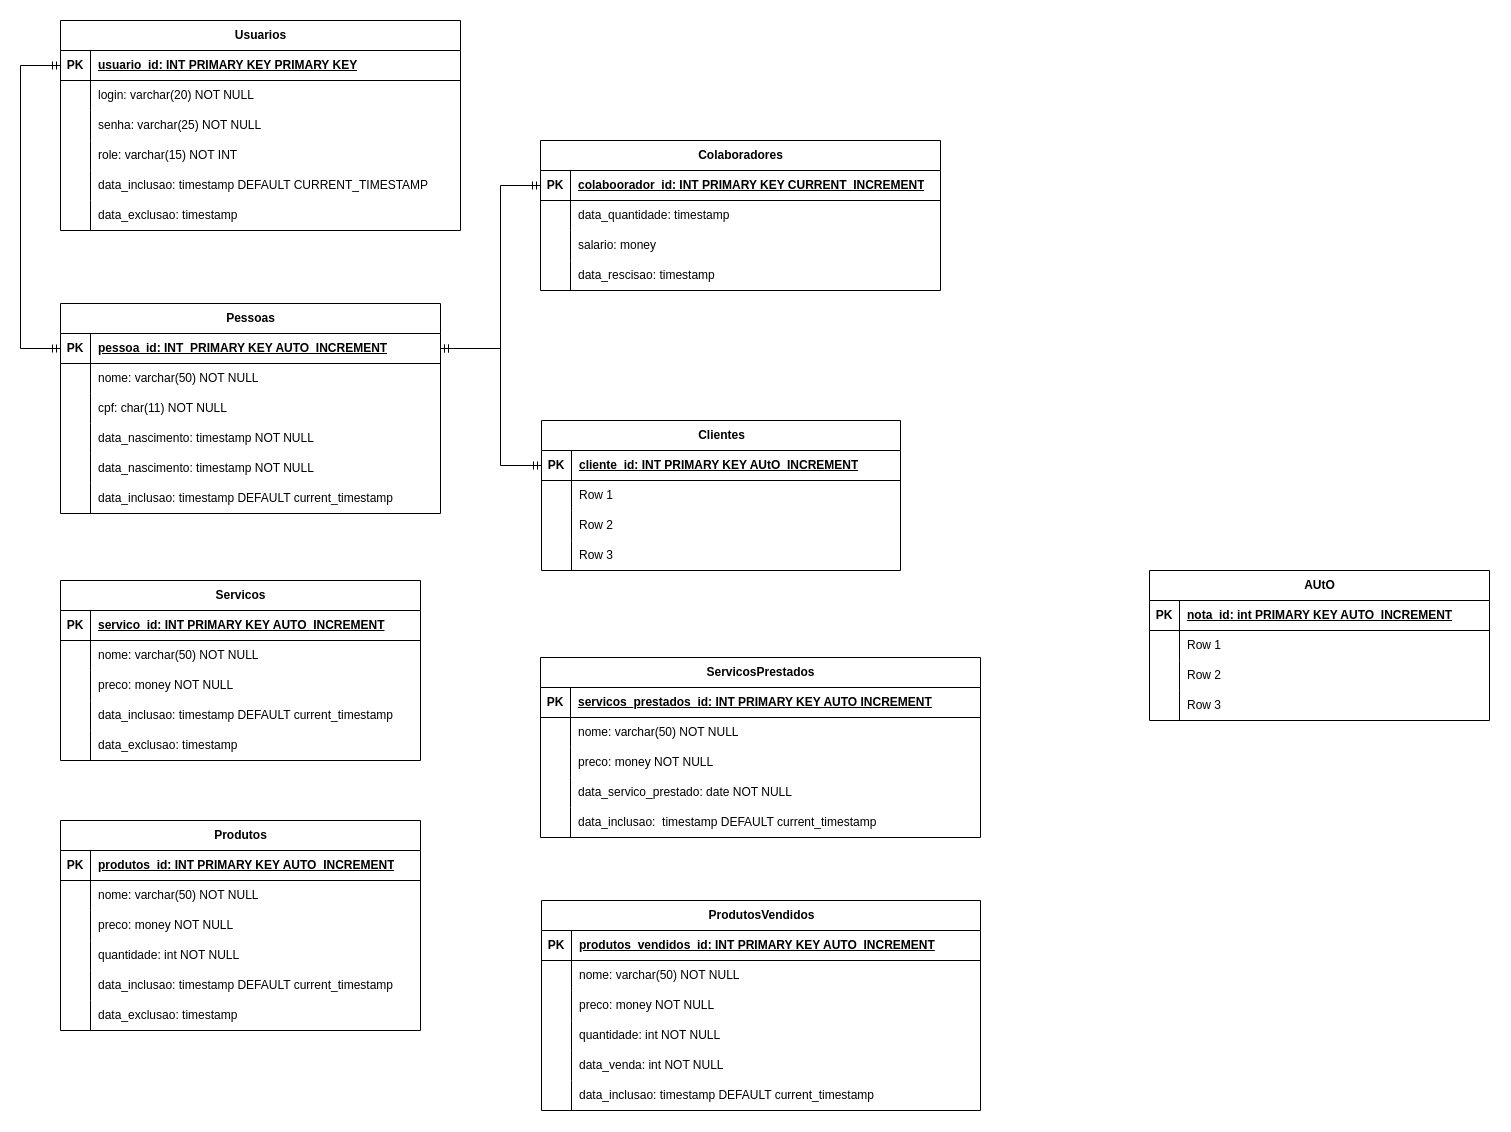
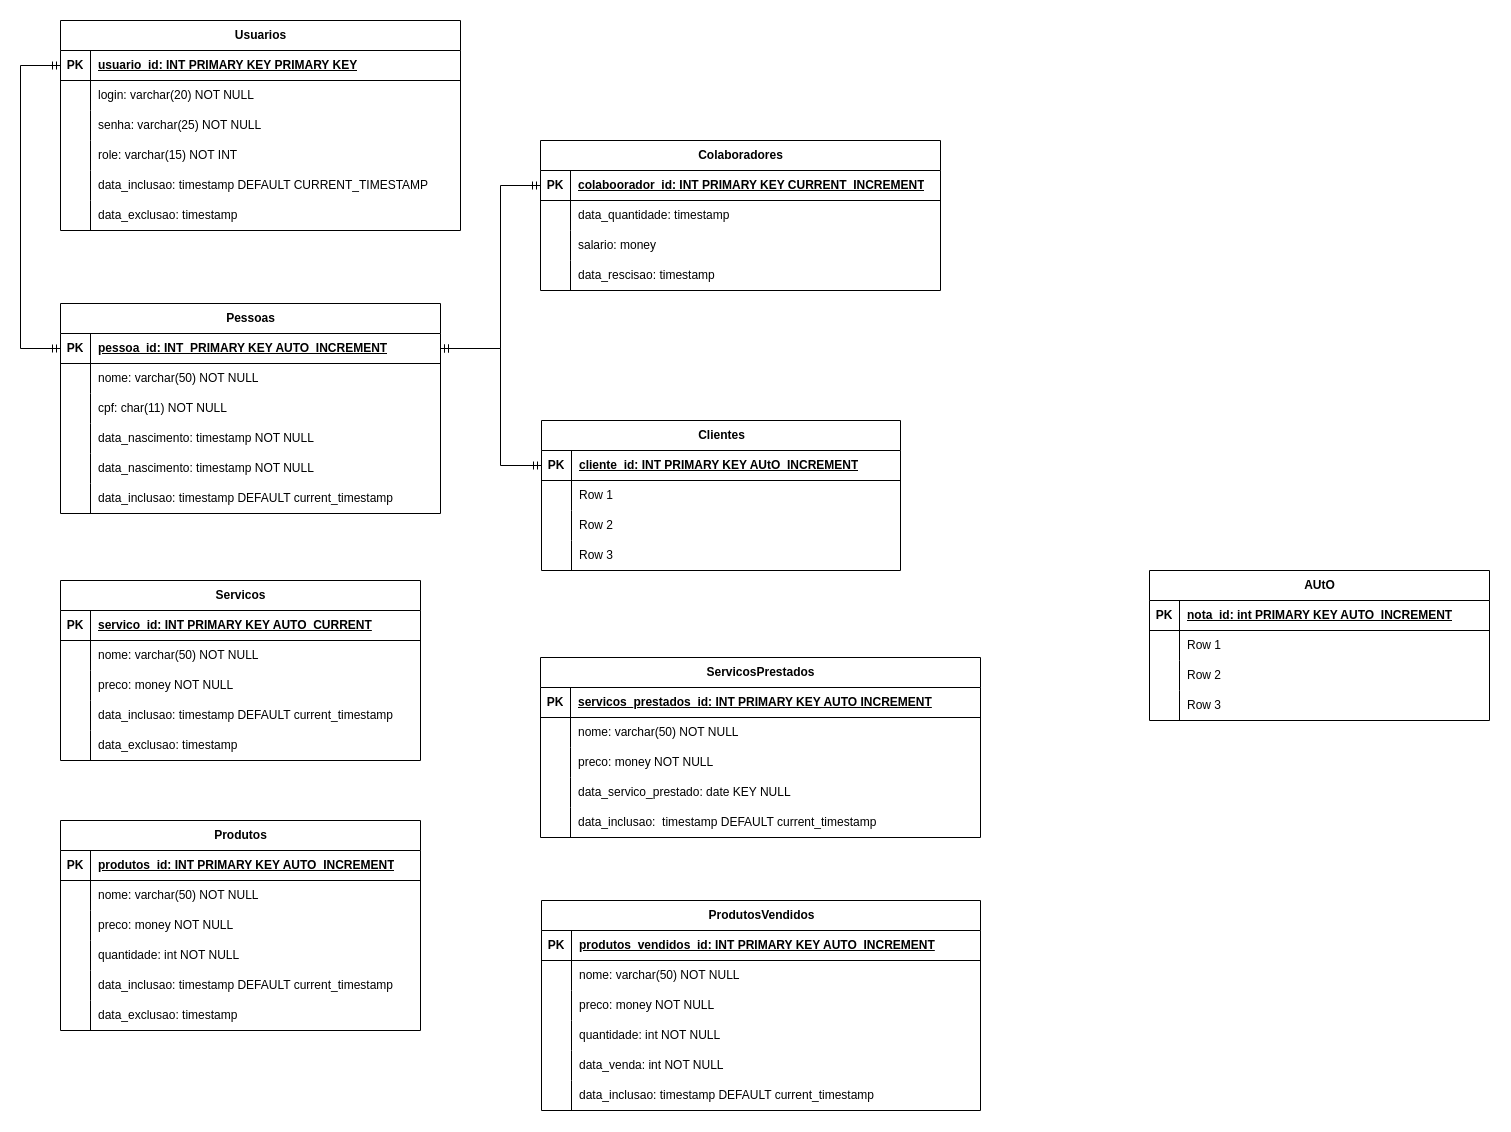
node "servico_id: INT PRIMARY KEY AUTO_INCREMENT": label "servico_id: INT PRIMARY KEY AUTO_INCREMENT" -> "servico_id: INT PRIMARY KEY AUTO_CURRENT"
node "data_servico_prestado: date NOT NULL": label "data_servico_prestado: date NOT NULL" -> "data_servico_prestado: date KEY NULL"
